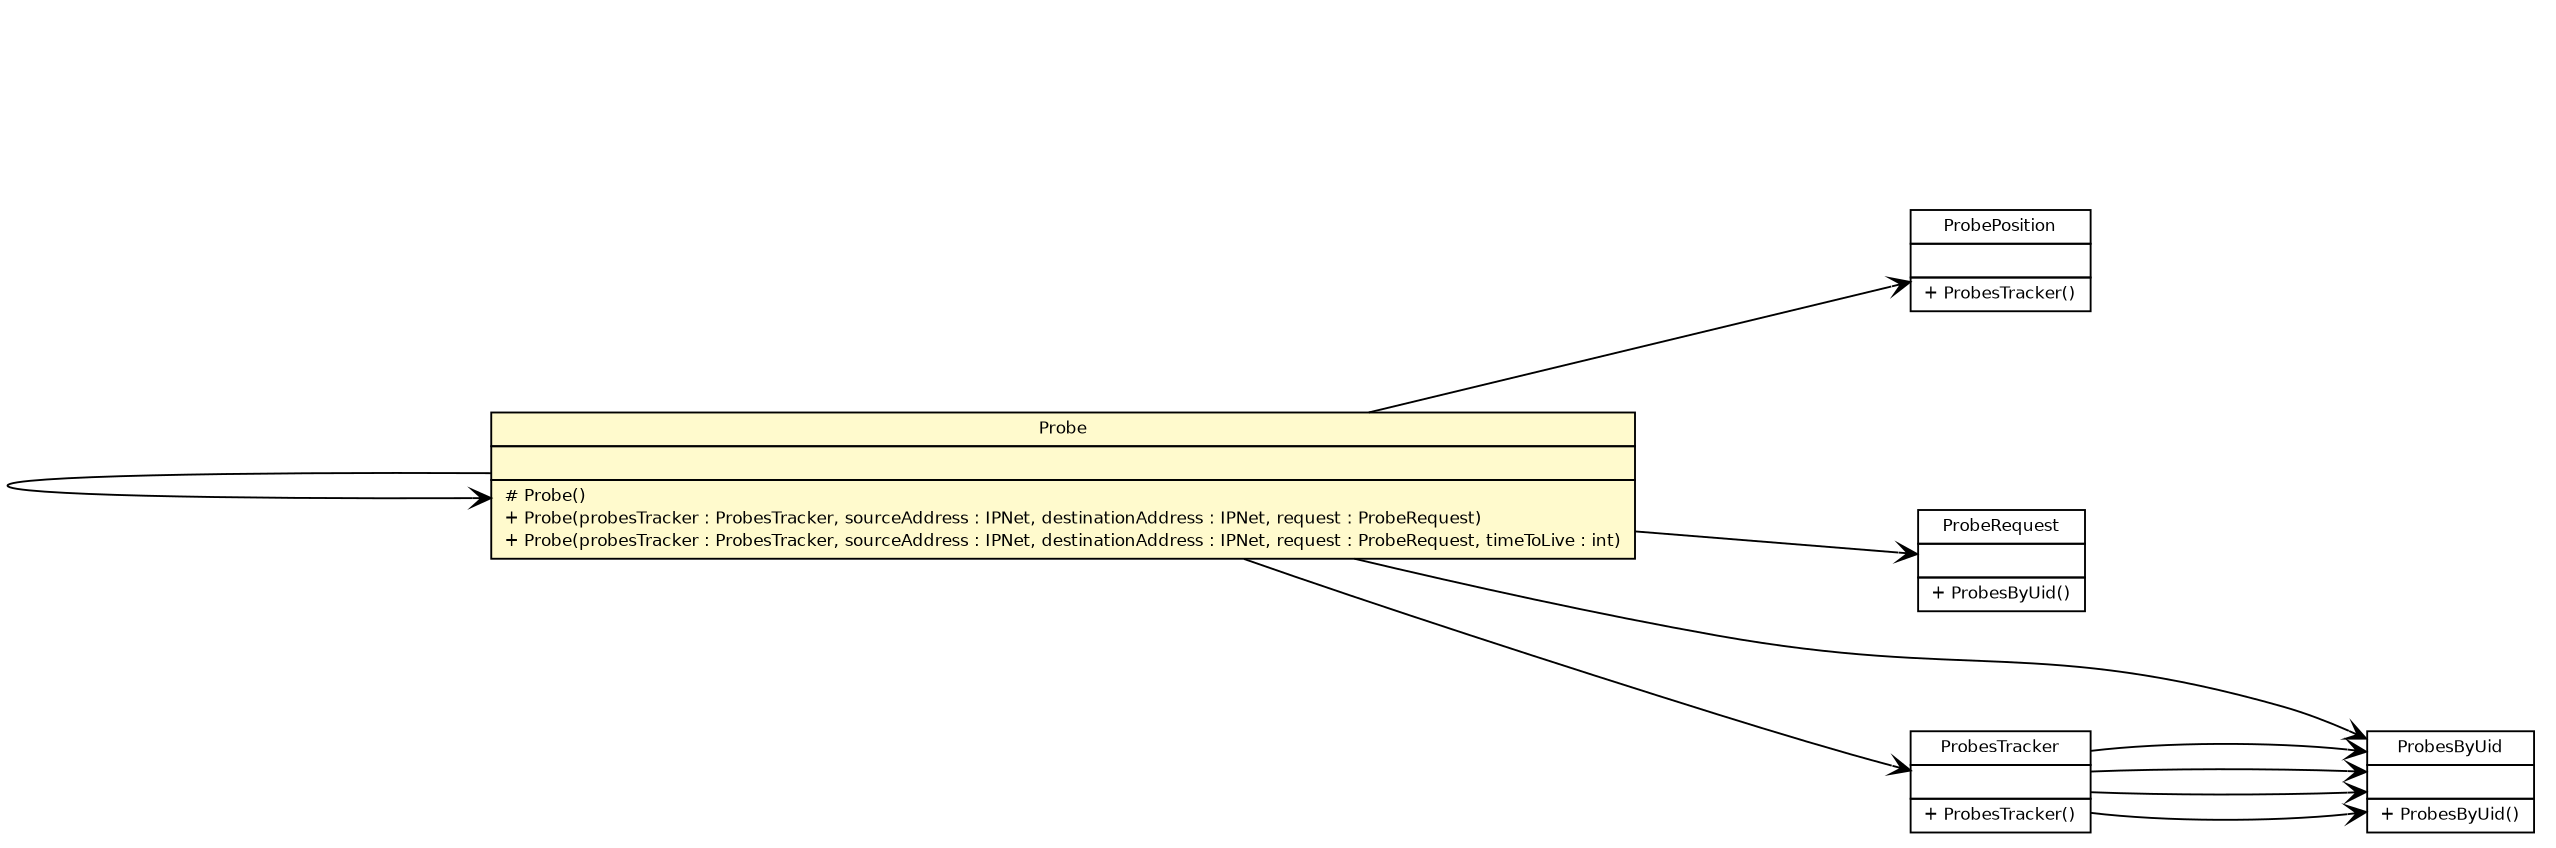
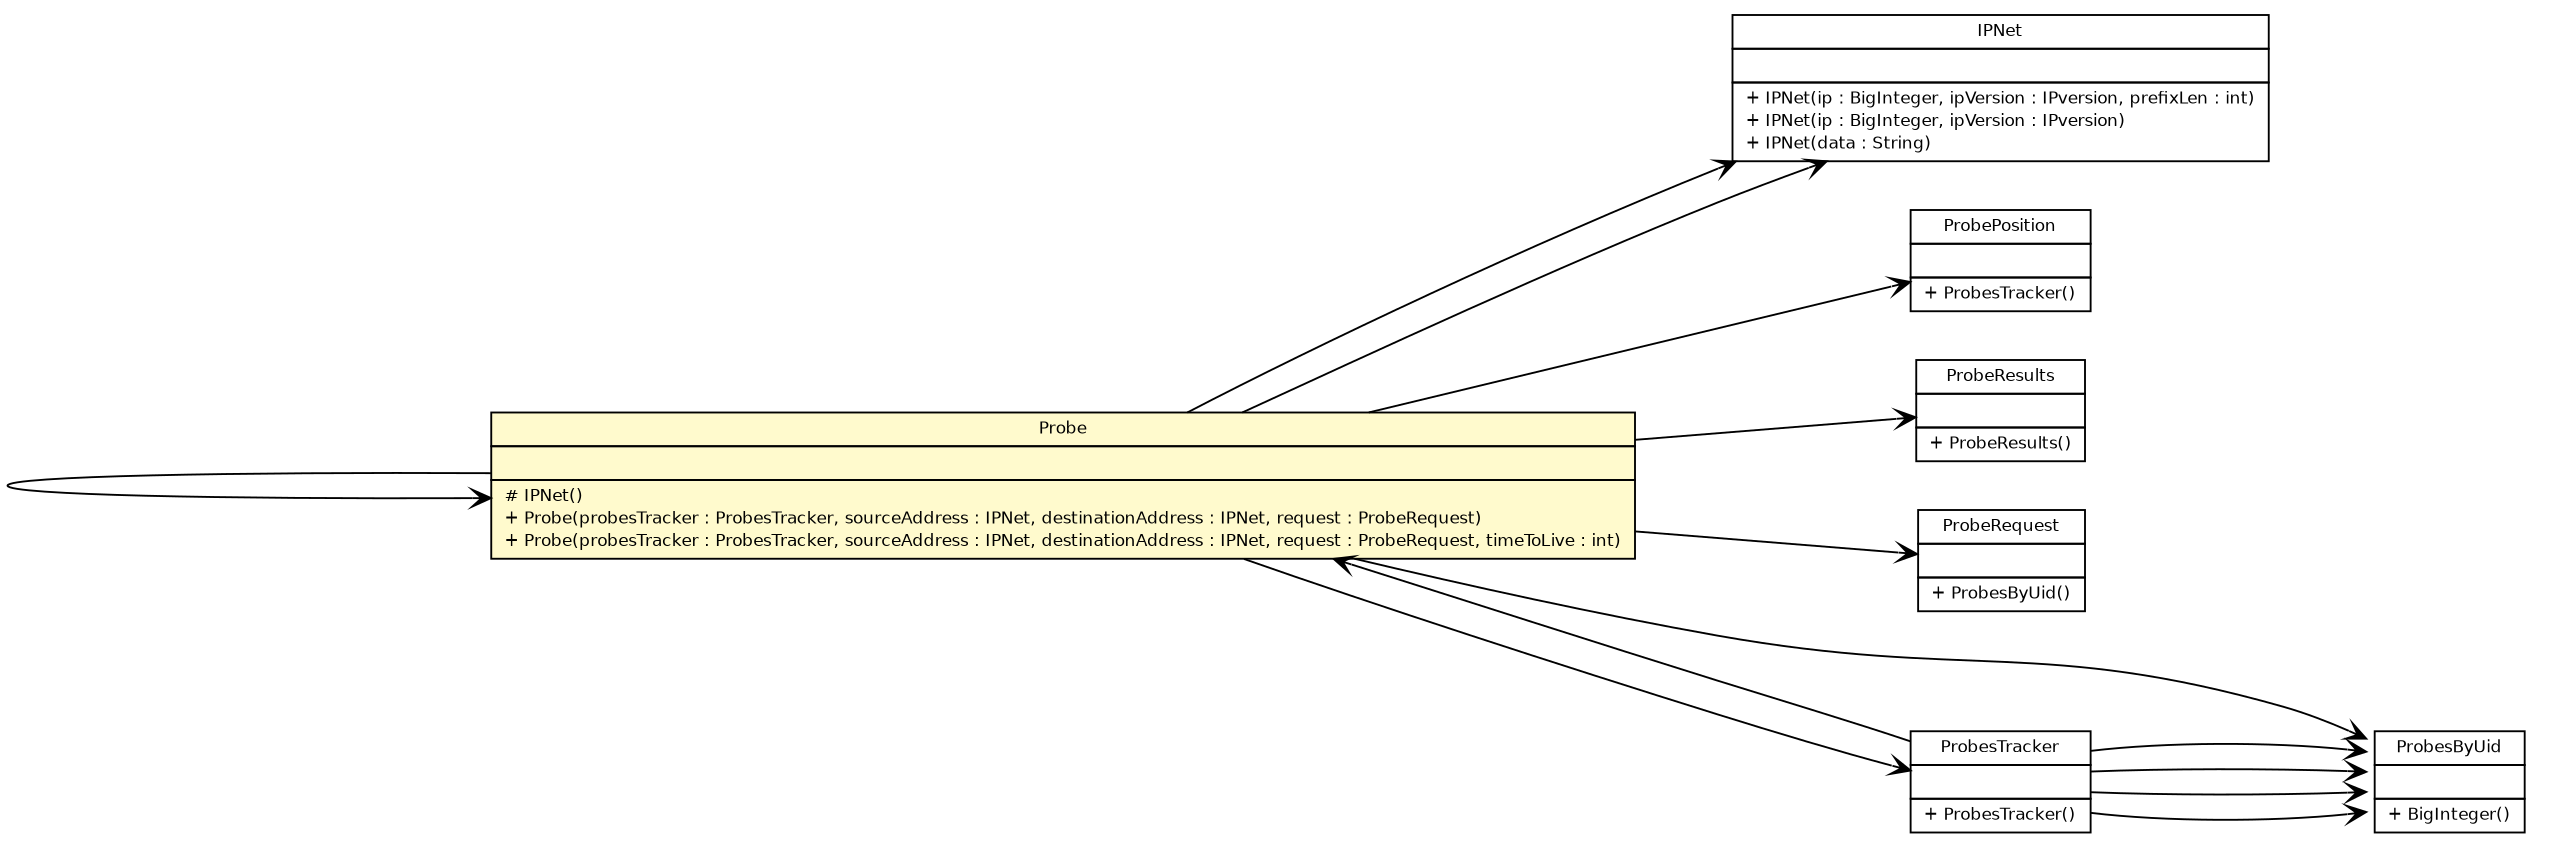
node "IPNet": added
node "ProbeResults": added
node "Probe": text "# Probe()" -> "# IPNet()"
edge "ProbesTracker" -> "Probe": added
node "ProbesByUid": text "+ ProbesByUid()" -> "+ BigInteger()"
